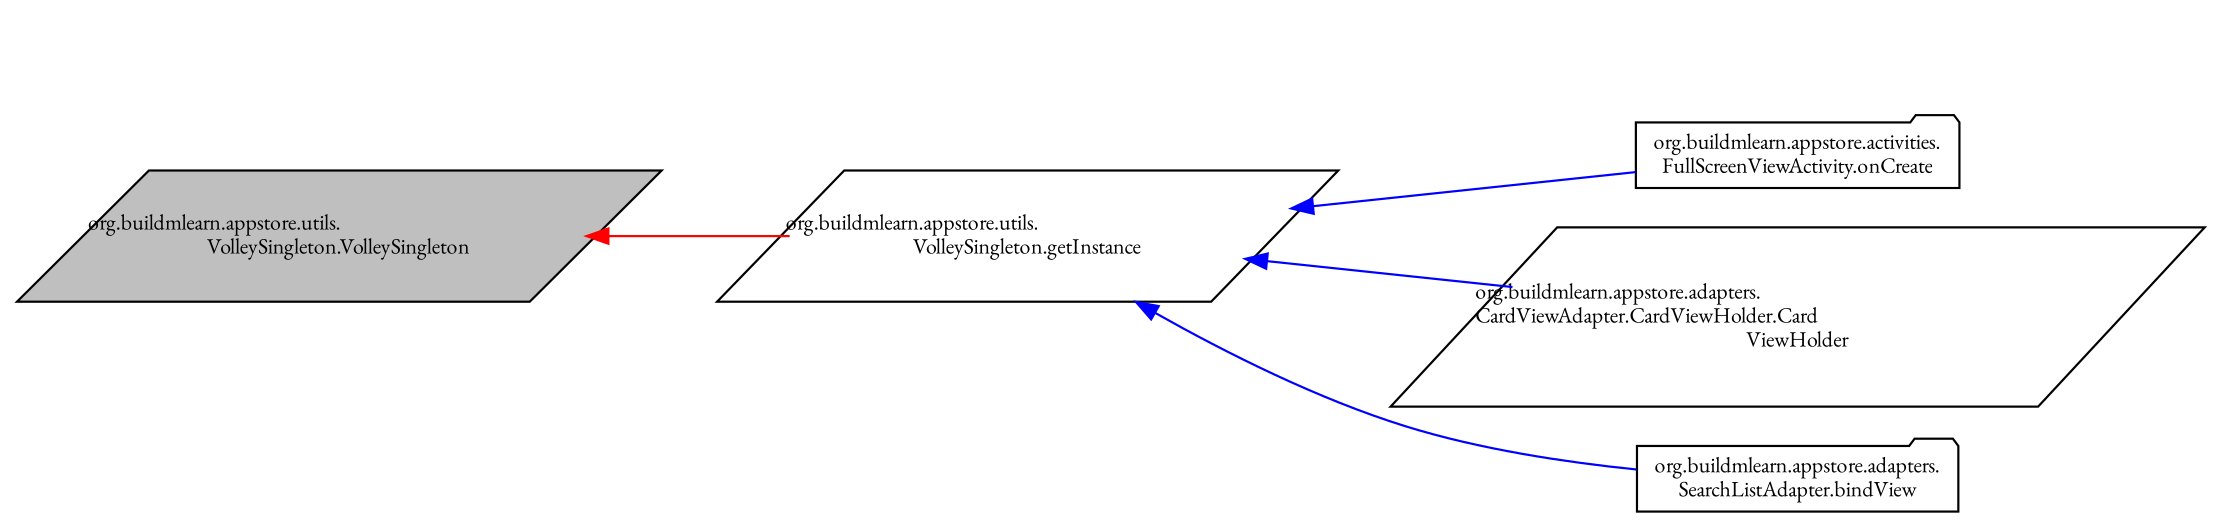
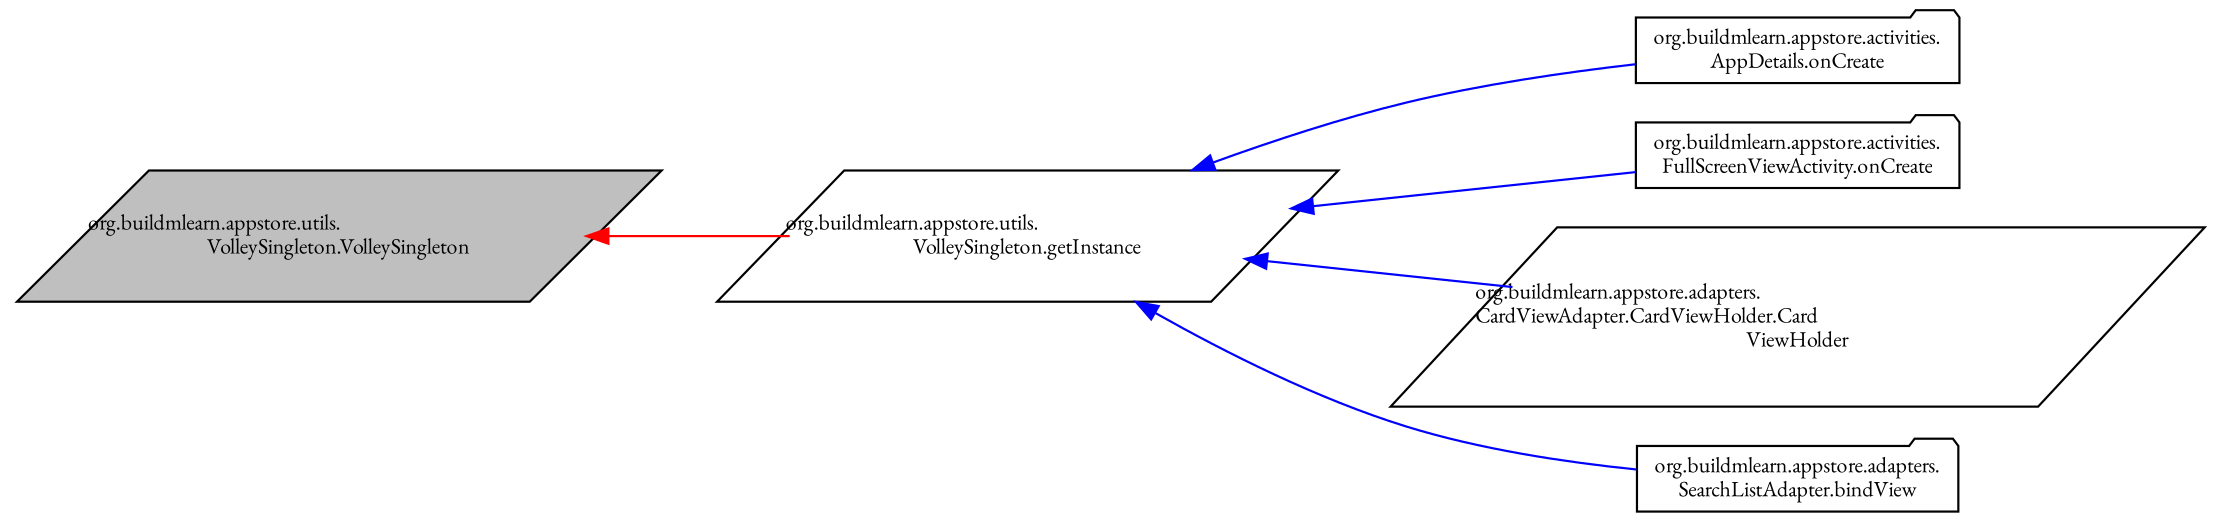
node "org.buildmlearn.appstore.activities. AppDetails.onCreate": added
